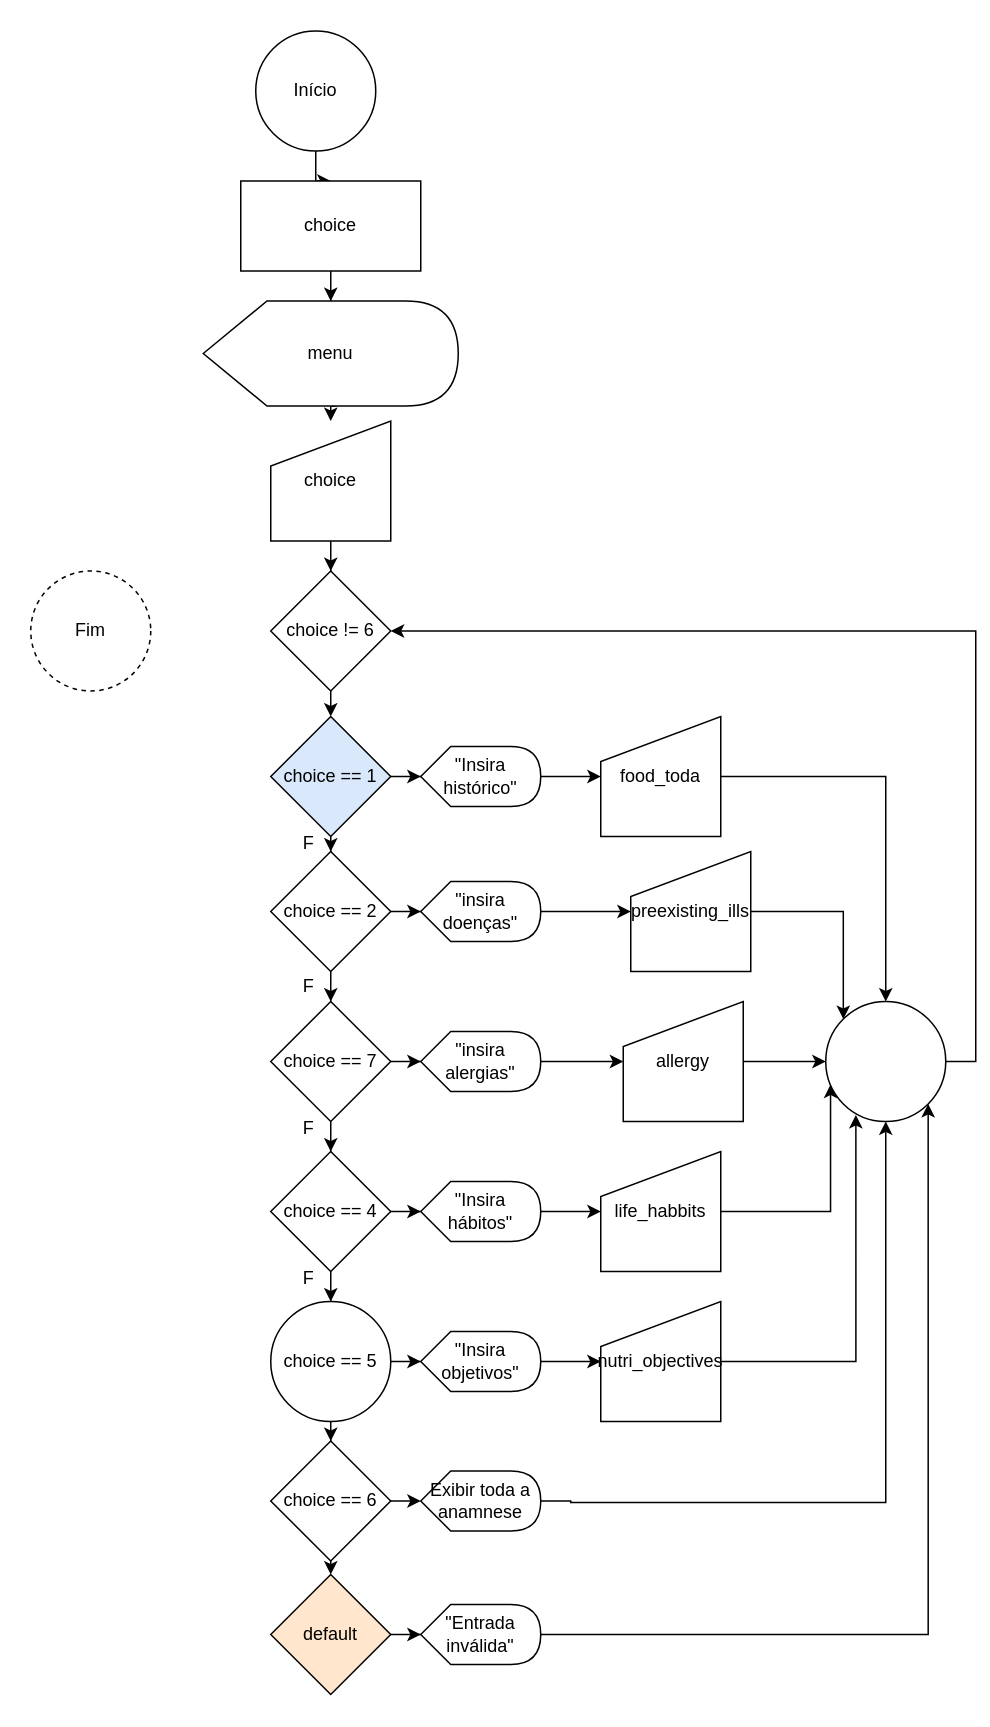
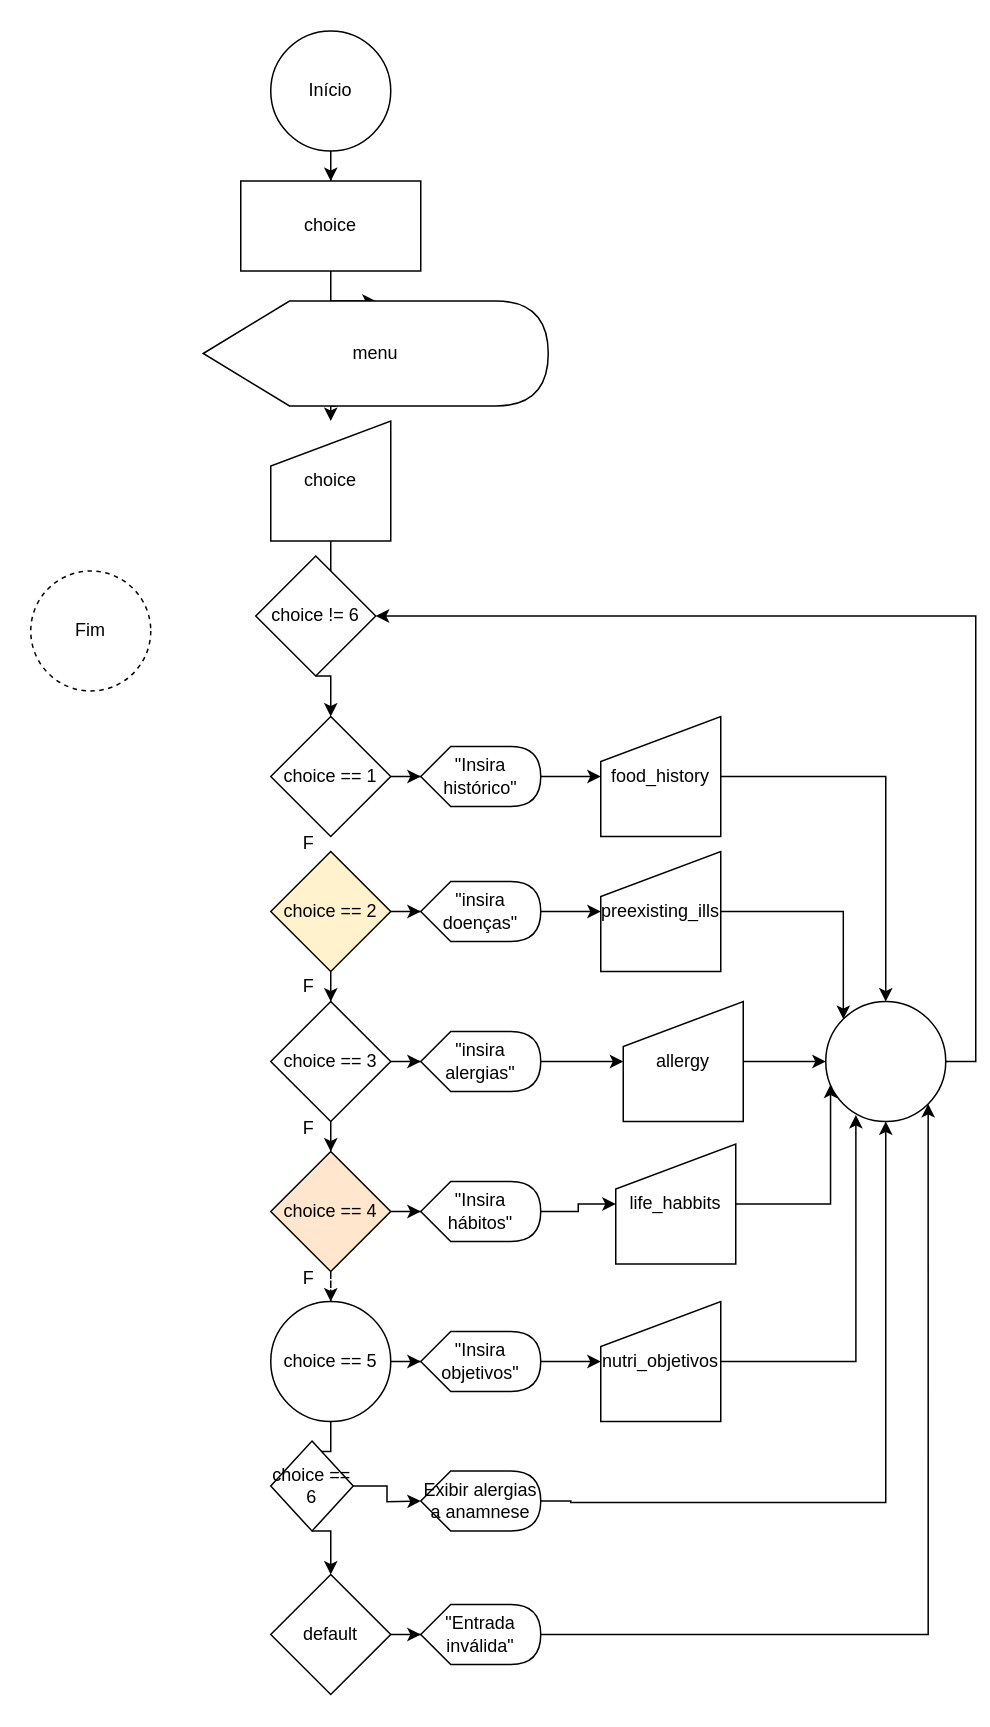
node "Início": moved (316, 91) -> (331, 91)
node "menu": size 255x105 -> 345x105
node "choice != 6": moved (331, 631) -> (316, 616)
node "choice == 1": fillcolor #dae8fc -> #ffffff
node "food_toda": label "food_toda" -> "food_history"
edge "choice == 1" -> "choice == 2": removed
node "choice == 2": fillcolor #ffffff -> #fff2cc
node "preexisting_ills": moved (691, 911) -> (661, 911)
node "choice == 7": label "choice == 7" -> "choice == 3"
node "choice == 4": fillcolor #ffffff -> #ffe6cc
node "life_habbits": moved (661, 1211) -> (676, 1204)
edge "choice == 4" -> "choice == 5": style solid -> dashed
node "nutri_objectives": label "nutri_objectives" -> "nutri_objetivos"
node "choice == 6": size 120x120 -> 83x90
node "Exibir toda a anamnese": label "Exibir toda a anamnese" -> "Exibir alergias a anamnese"
node "default": fillcolor #ffe6cc -> #ffffff
